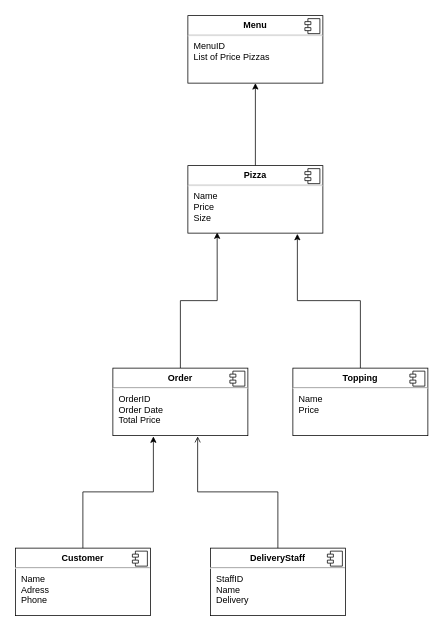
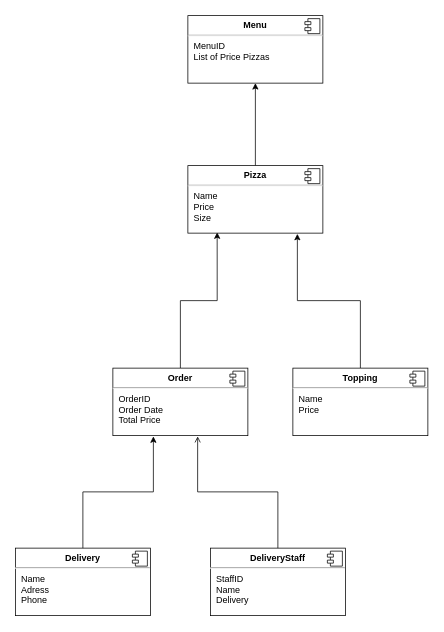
node "Customer Name Adress Phone": label "Customer Name Adress Phone" -> "Delivery Name Adress Phone"
